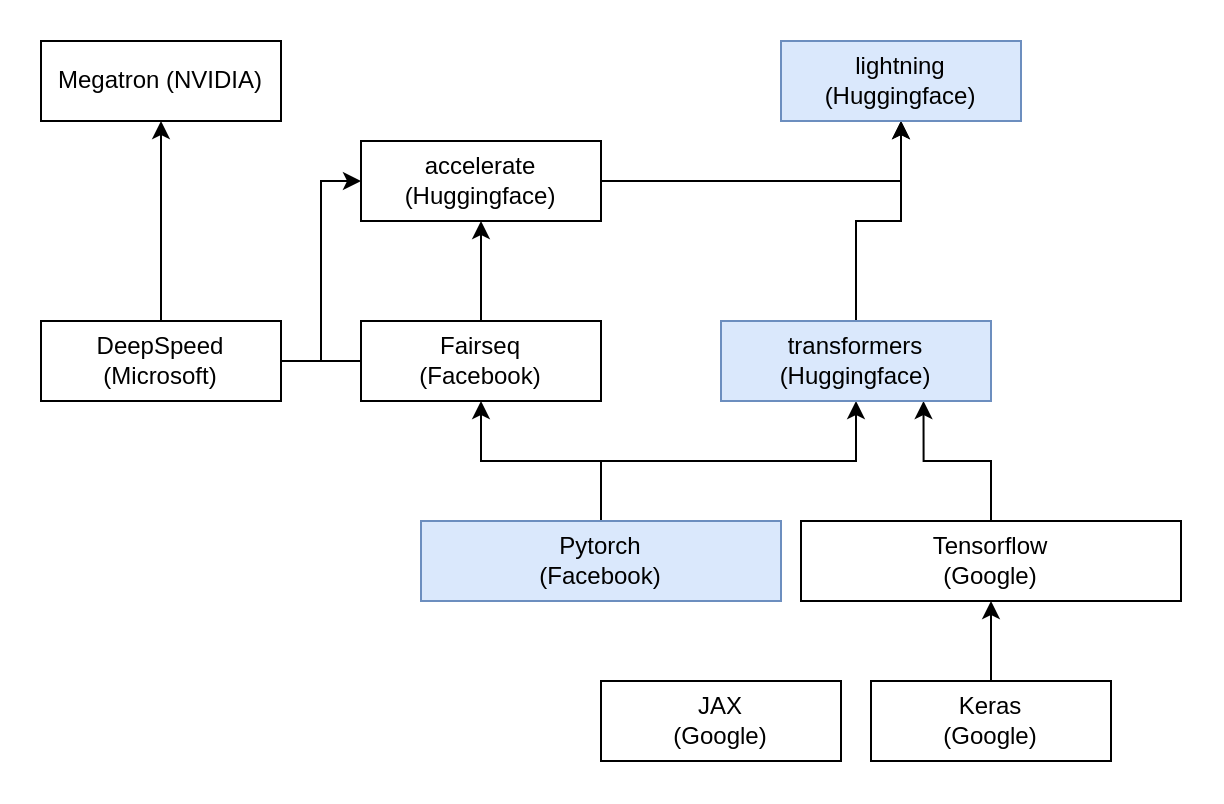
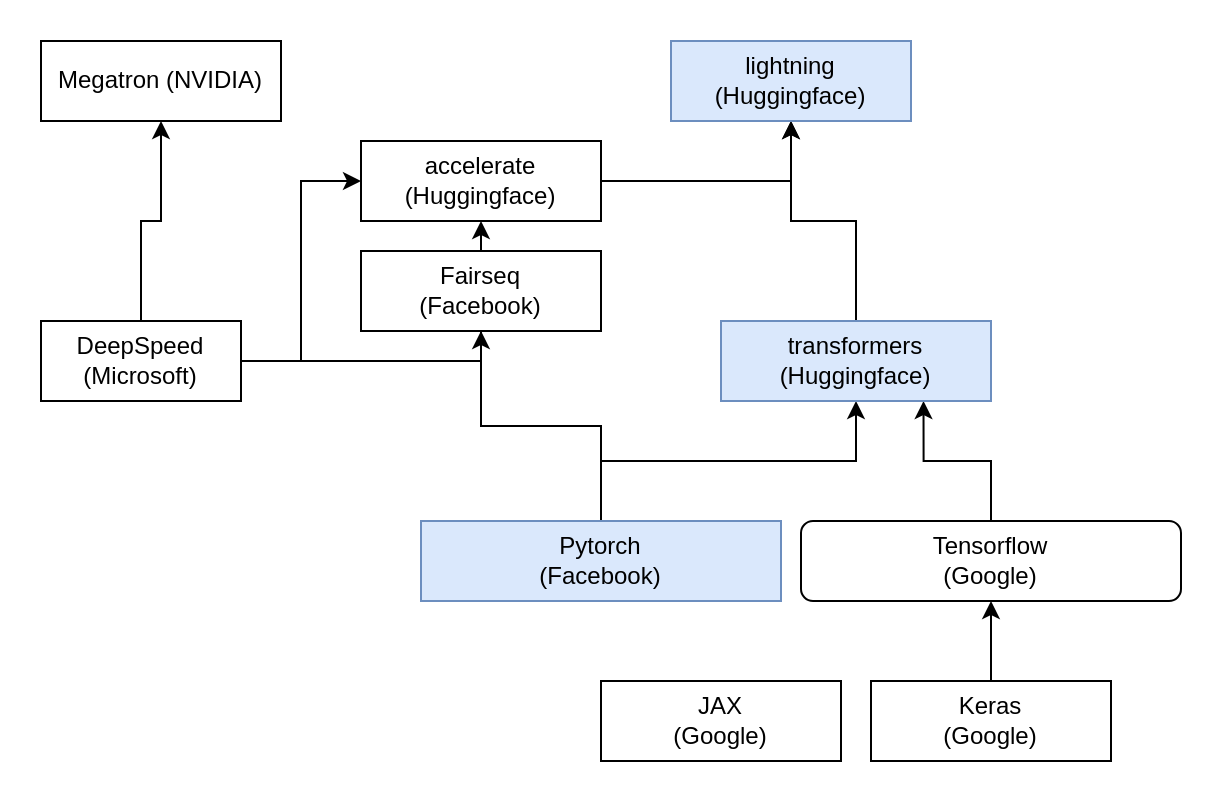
node "lightning (Huggingface)": moved (901, 81) -> (791, 81)
node "DeepSpeed (Microsoft)": size 240x80 -> 200x80
node "Fairseq (Facebook)": moved (481, 361) -> (481, 291)
node "Tensorflow (Google)": shape rectangle -> rounded rectangle
